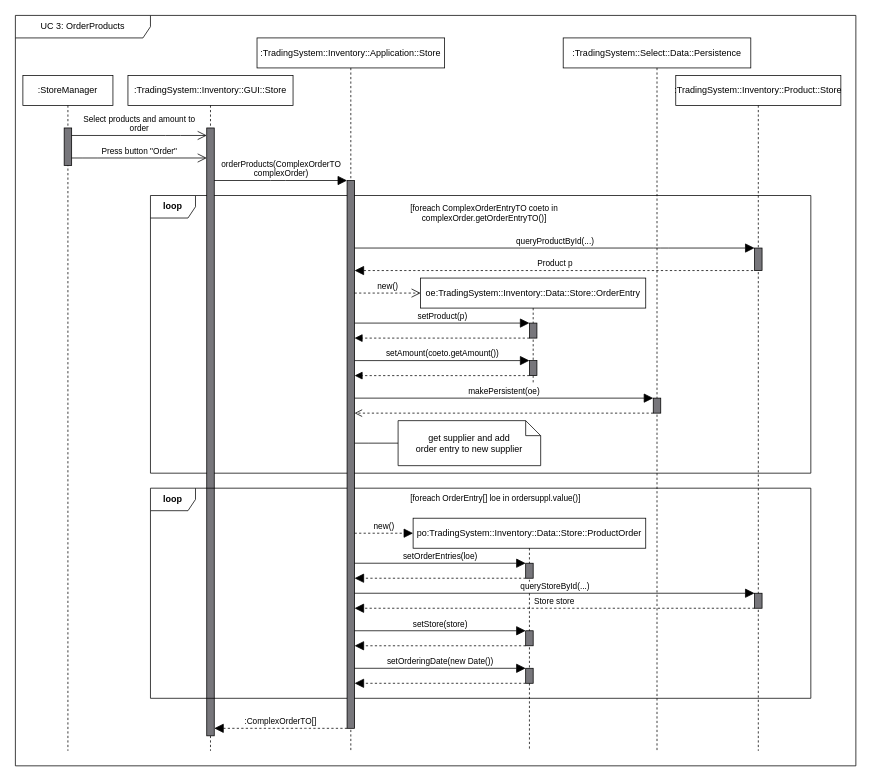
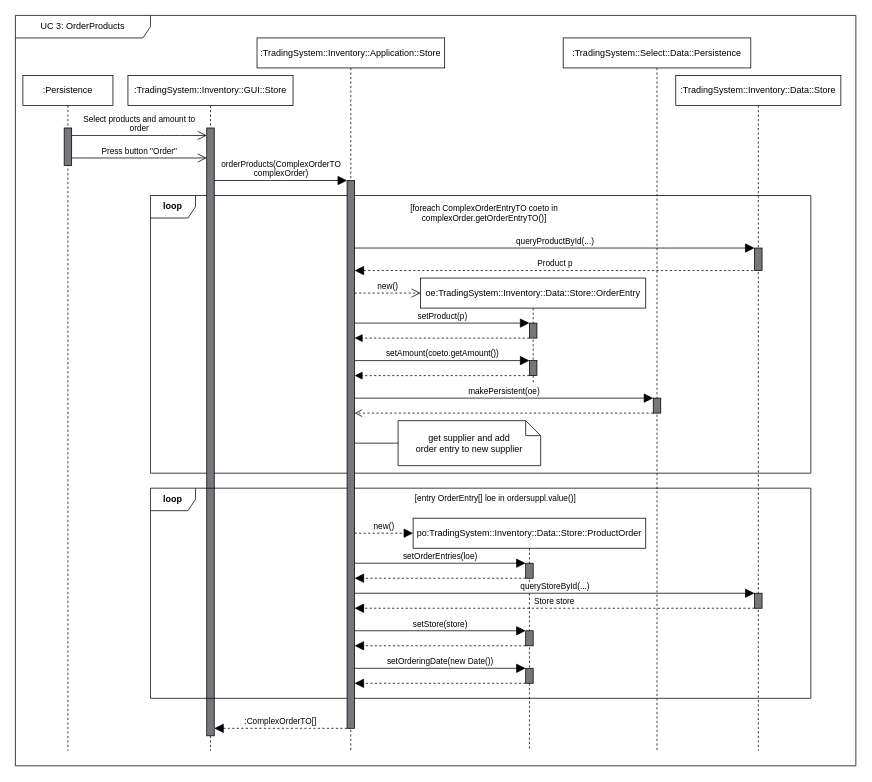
node ":StoreManager": label ":StoreManager" -> ":Persistence"
node ":TradingSystem::Inventory::Product::Store": label ":TradingSystem::Inventory::Product::Store" -> ":TradingSystem::Inventory::Data::Store"
node "[foreach OrderEntry[] loe in ordersuppl.value()]": label "[foreach OrderEntry[] loe in ordersuppl.value()]" -> "[entry OrderEntry[] loe in ordersuppl.value()]"
